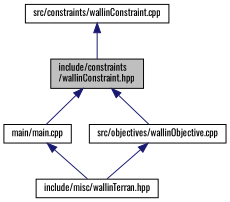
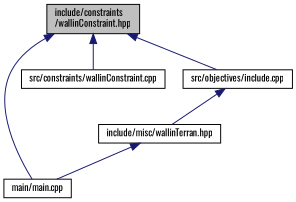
edge "include/constraints /wallinConstraint.hpp" -> "src/constraints/wallinConstraint.cpp": reversed
node "src/objectives/wallinObjective.cpp": label "src/objectives/wallinObjective.cpp" -> "src/objectives/include.cpp"
edge "include/misc/wallinTerran.hpp" -> "main/main.cpp": reversed
